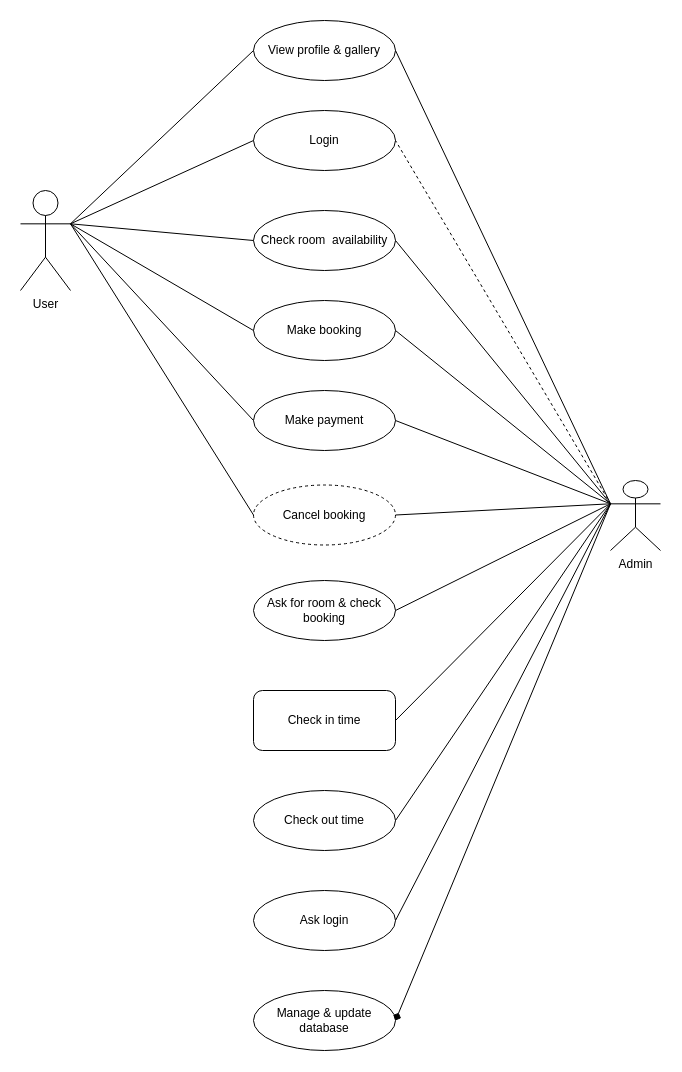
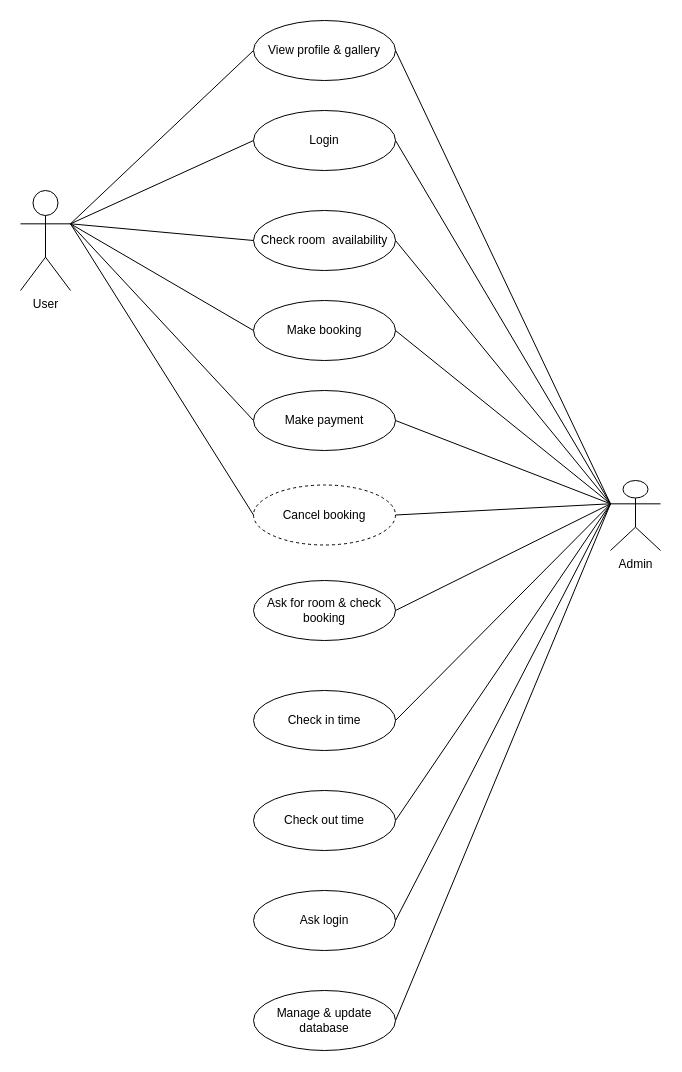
edge "Login" -- "Admin": style dashed -> solid
node "Check in time": shape rounded rectangle -> ellipse
edge "Admin" -> "Manage & update database": arrowhead diamond -> none
